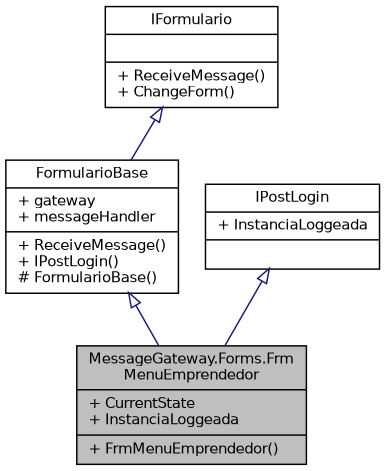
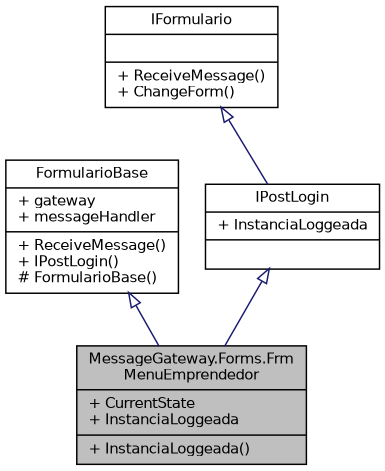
edge "FormularioBase" -> "IFormulario": now "IPostLogin" -> "IFormulario"
node "MessageGateway.Forms.Frm": text "+ FrmMenuEmprendedor()" -> "+ InstanciaLoggeada()"
